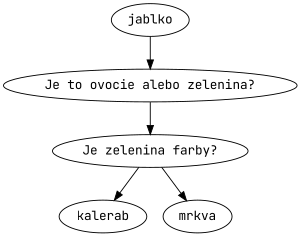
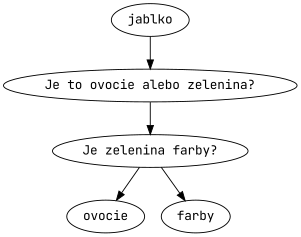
node "kalerab": label "kalerab" -> "ovocie"
node "mrkva": label "mrkva" -> "farby"
